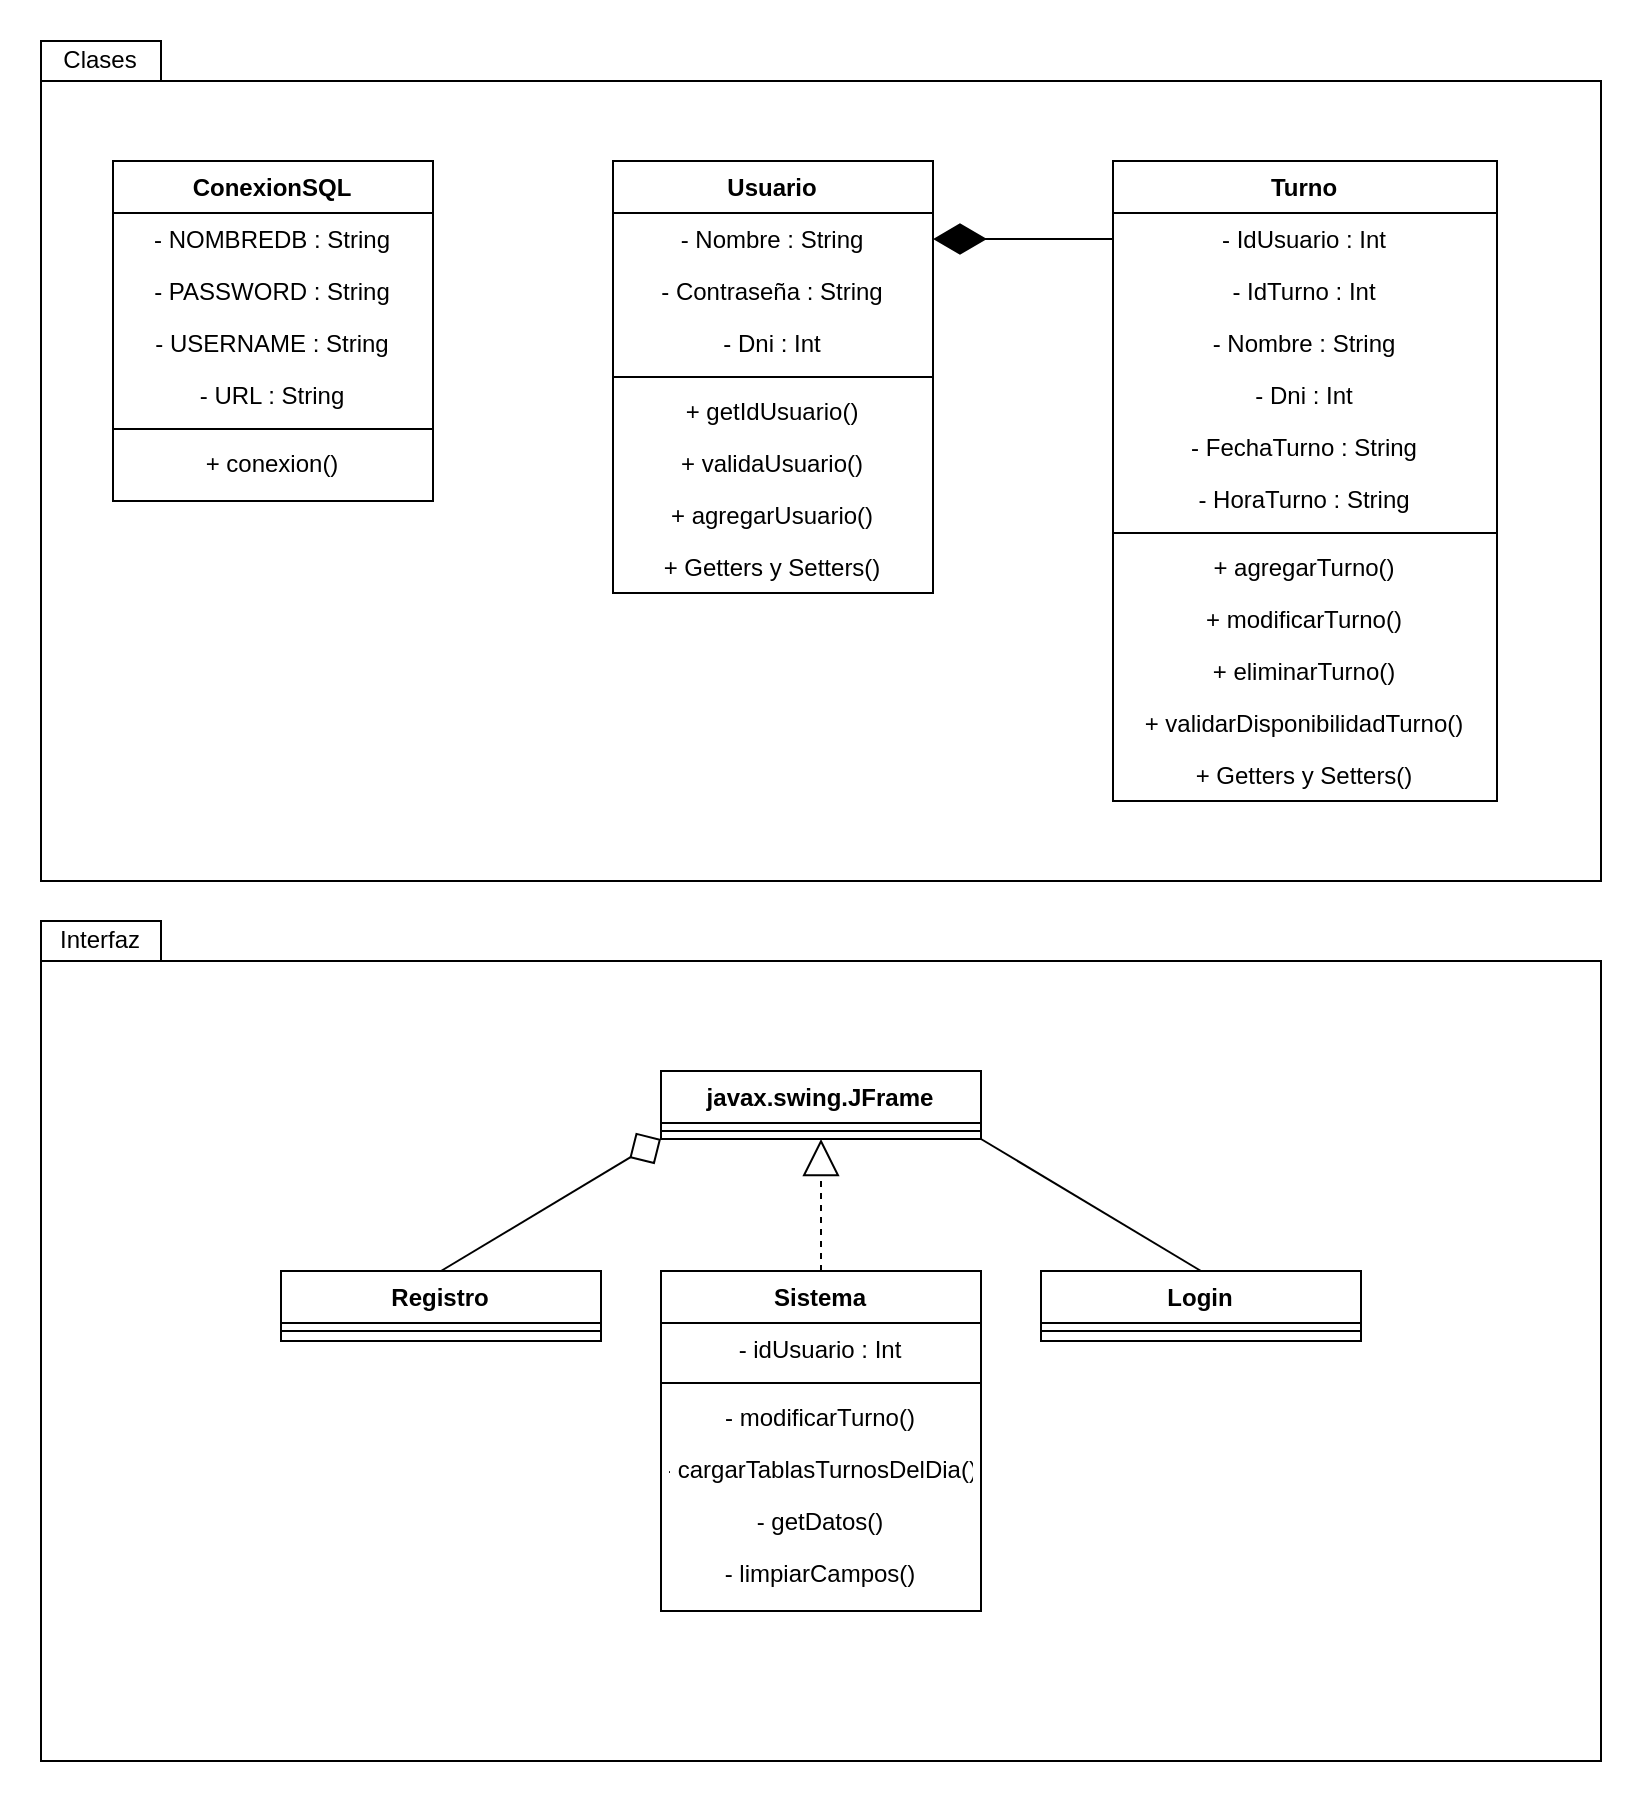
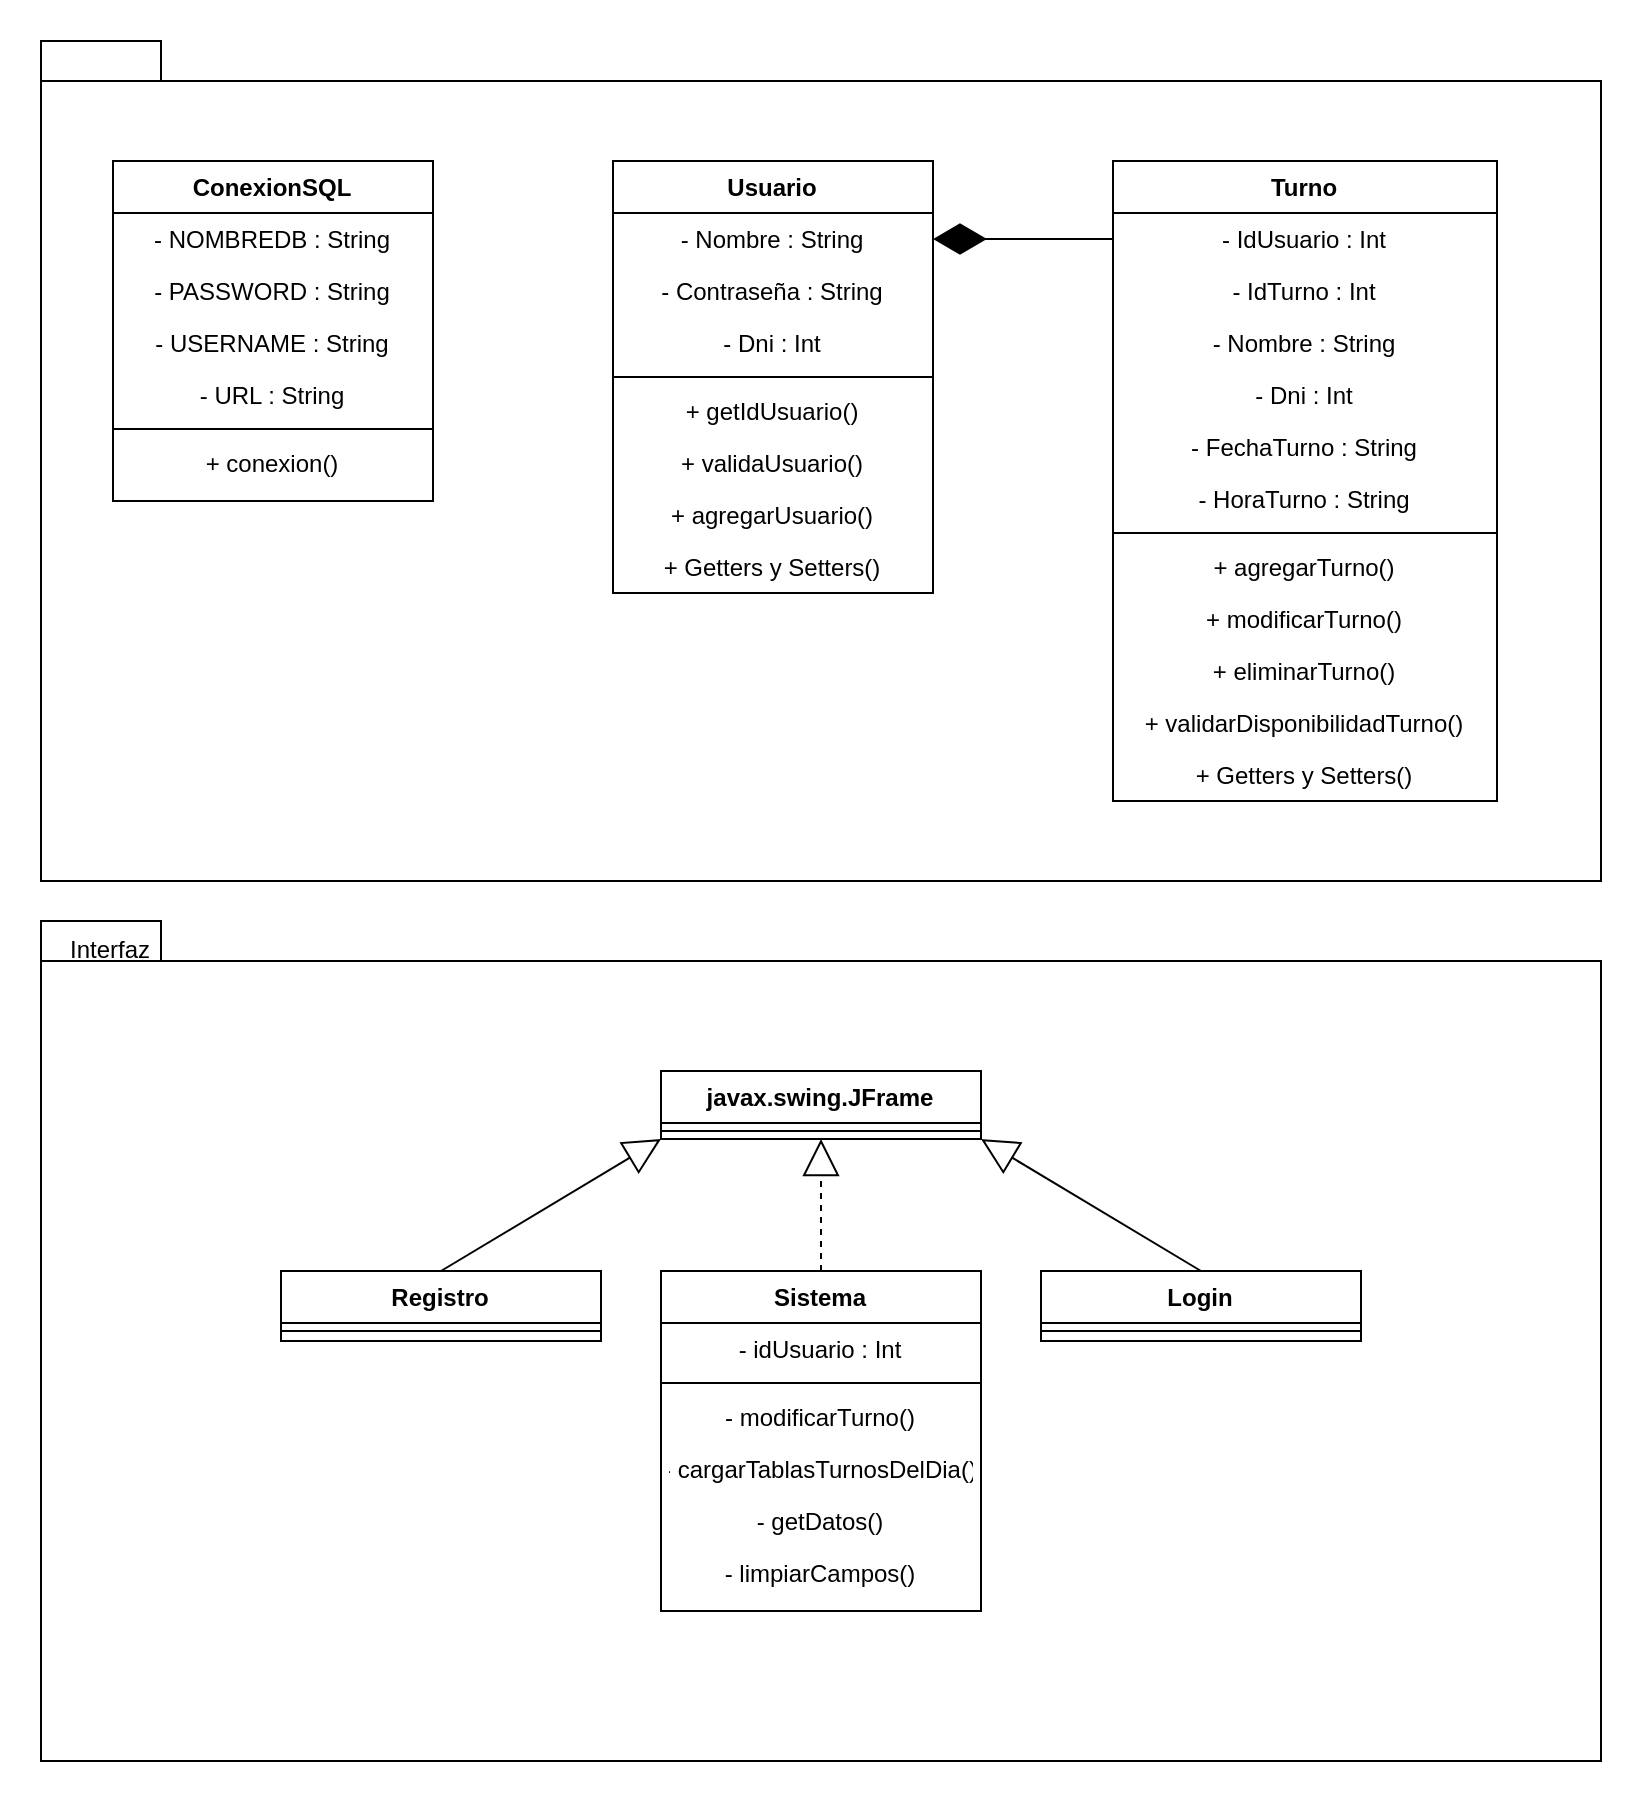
node "Clases": removed
node "Interfaz": moved (101, 941) -> (111, 951)
edge "javax.swing.JFrame" -- "Login": arrowhead none -> block
edge "Registro" -> "javax.swing.JFrame": arrowhead diamond -> block
